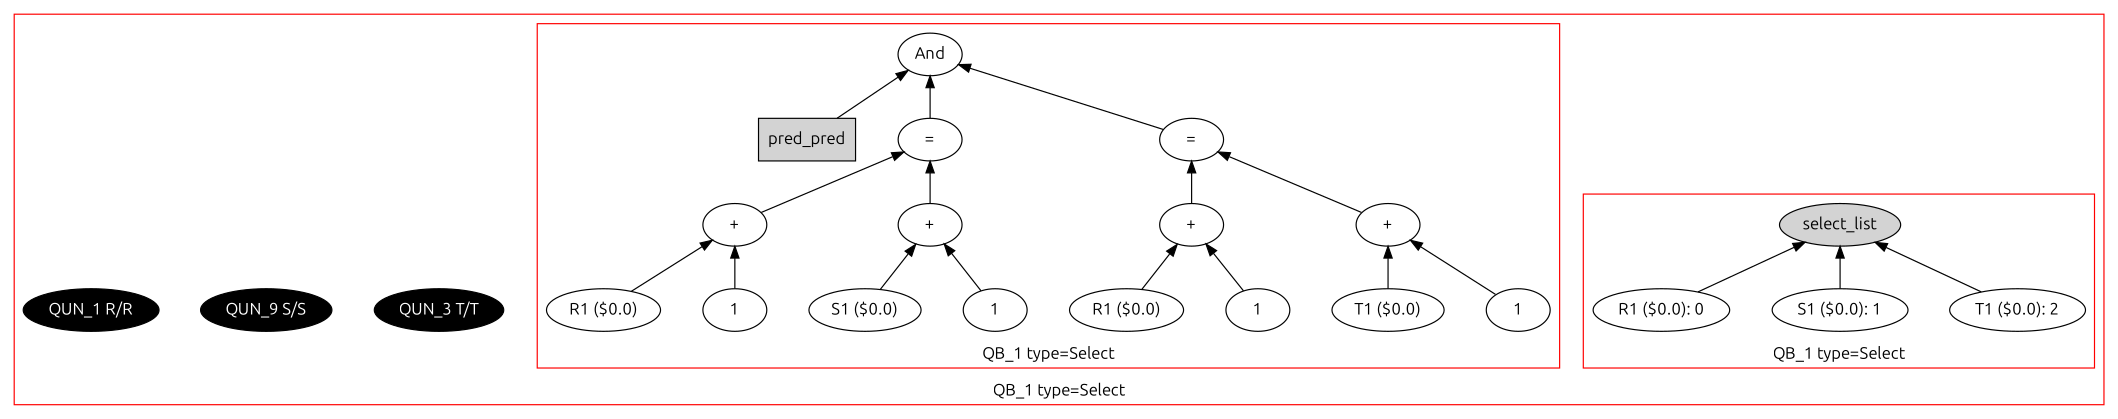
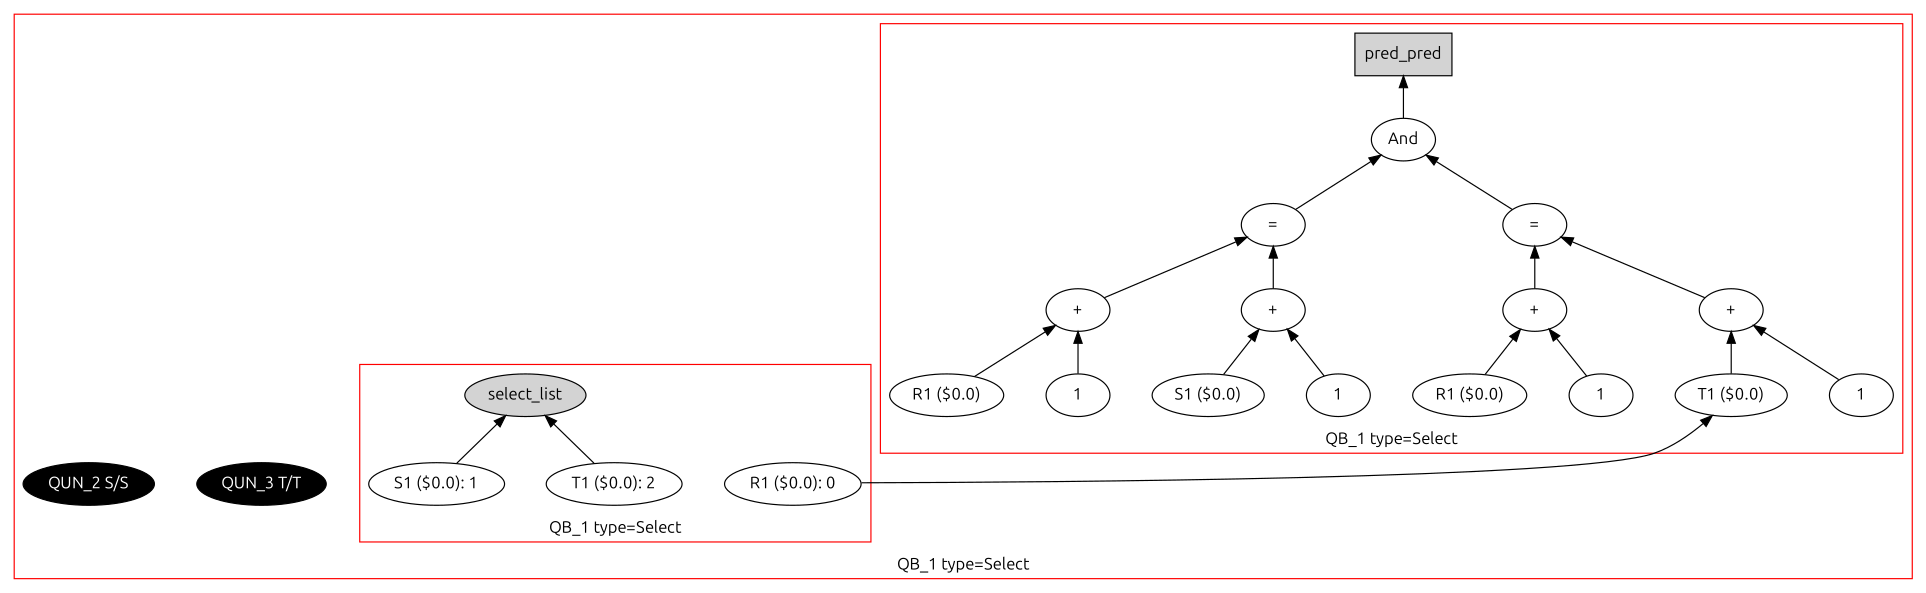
edge "pred_pred" -> "And": reversed
edge "R1 ($0.0): 0" -> "select_list": now "R1 ($0.0): 0" -> "T1 ($0.0)"
node "QUN_1 R/R": removed
node "QUN_9 S/S": label "QUN_9 S/S" -> "QUN_2 S/S"
